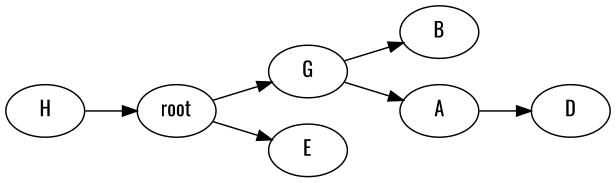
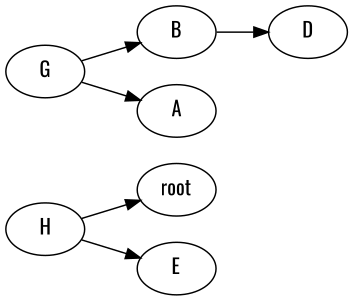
edge "root" -> "G": removed
edge "A" -> "D": now "B" -> "D"
edge "root" -> "E": now "H" -> "E"
